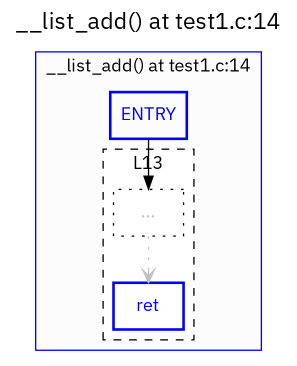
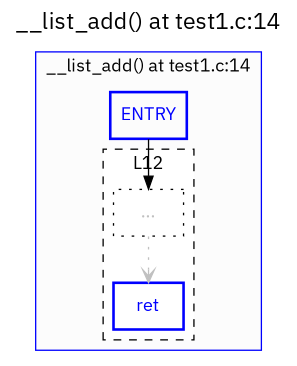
cluster "L13": label "L13" -> "L12"
